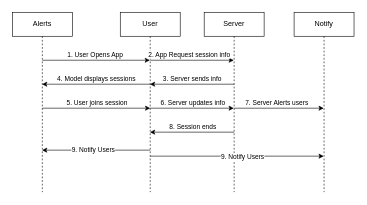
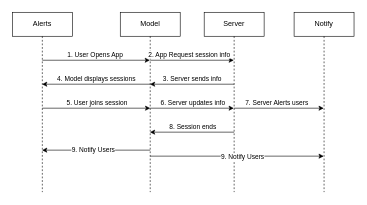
node "User": label "User" -> "Model"
